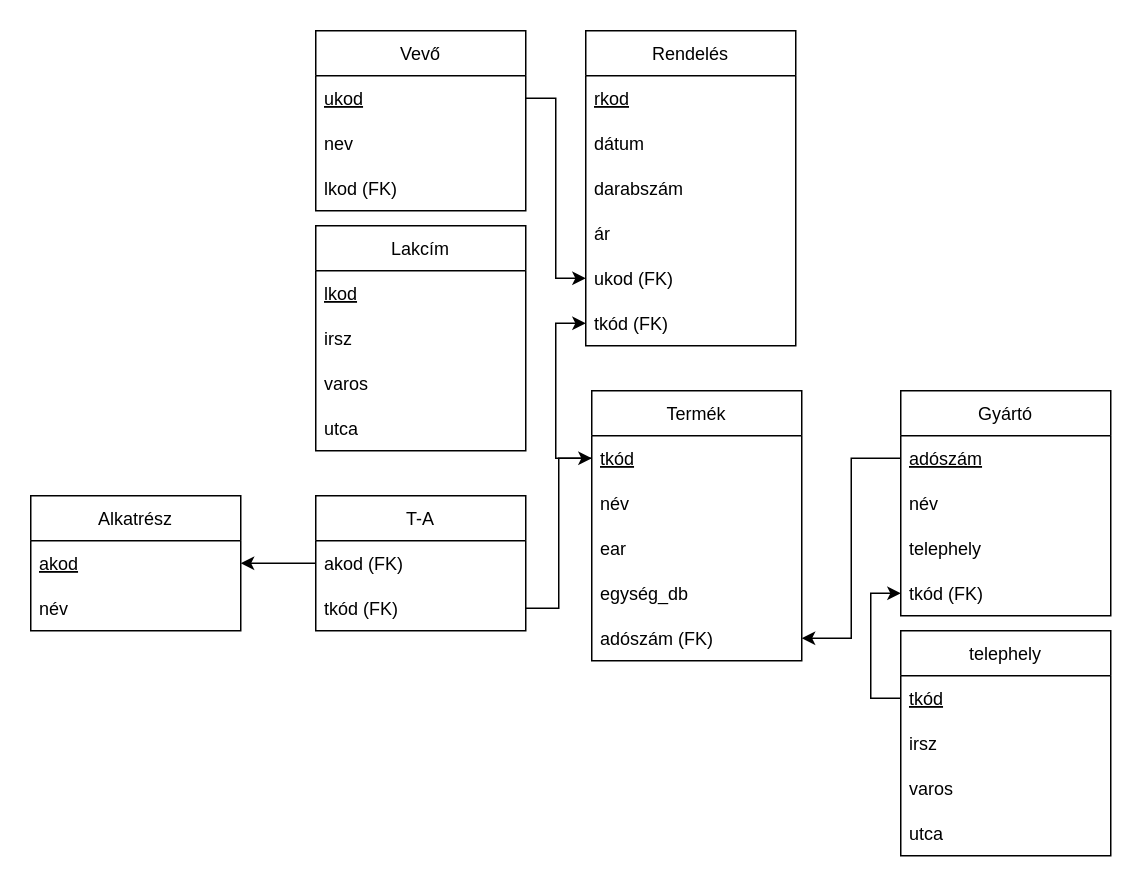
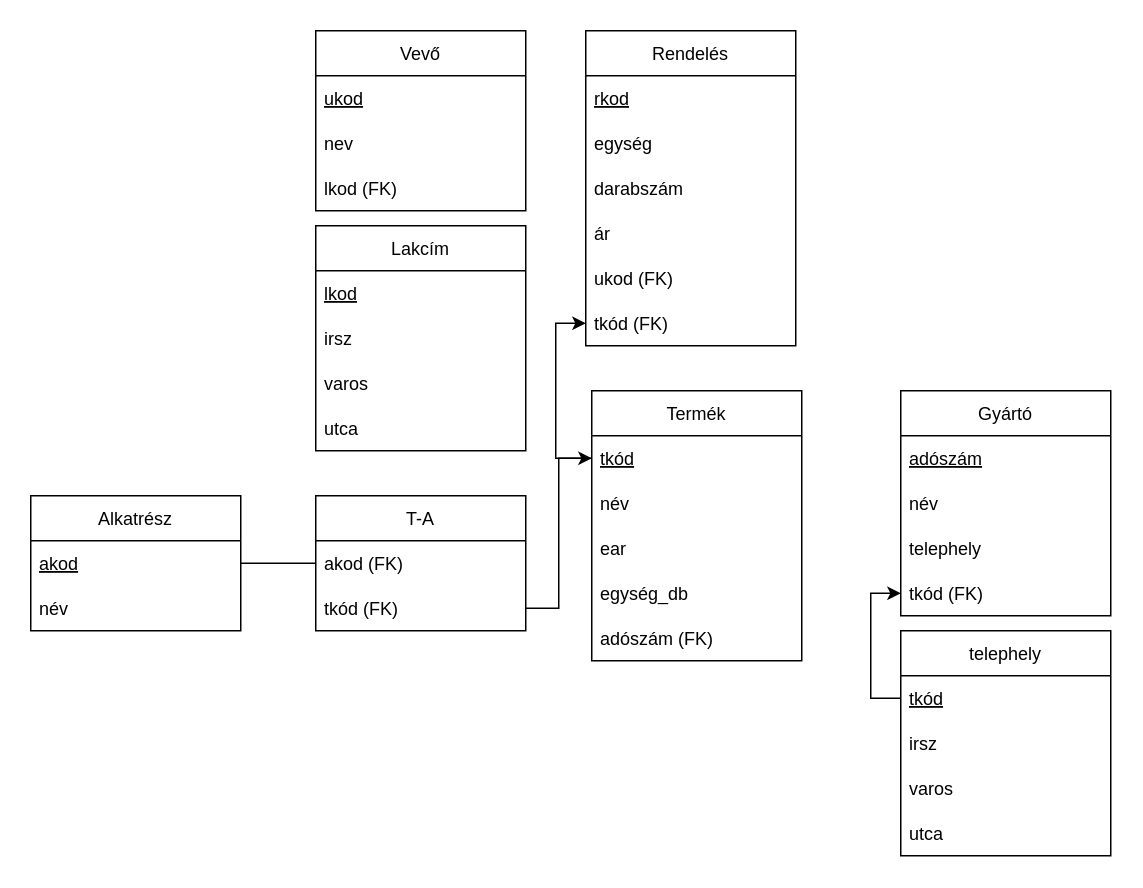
node "dátum": label "dátum" -> "egység"
edge "ukod" -> "ukod (FK)": removed
edge "adószám" -> "adószám (FK)": removed
edge "T-A" -> "akod": arrowhead classic -> none
